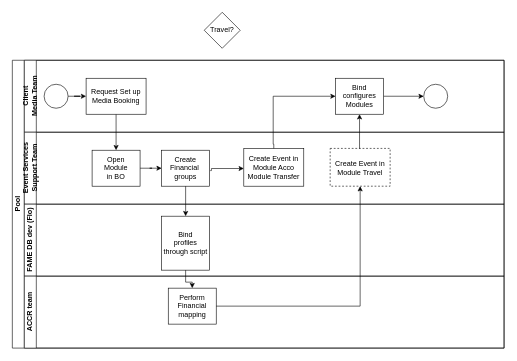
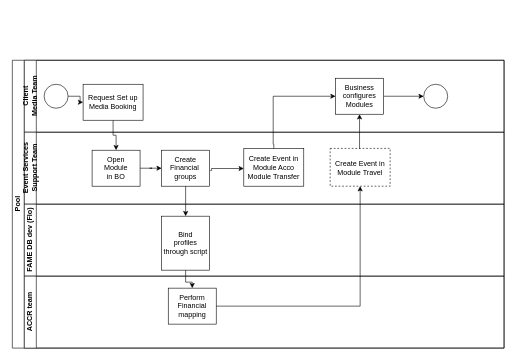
node "Travel?": removed
node "Request Set up Media Booking": moved (116, 96) -> (113, 102)
node "Bind configures Modules": label "Bind configures Modules" -> "Business configures Modules"
